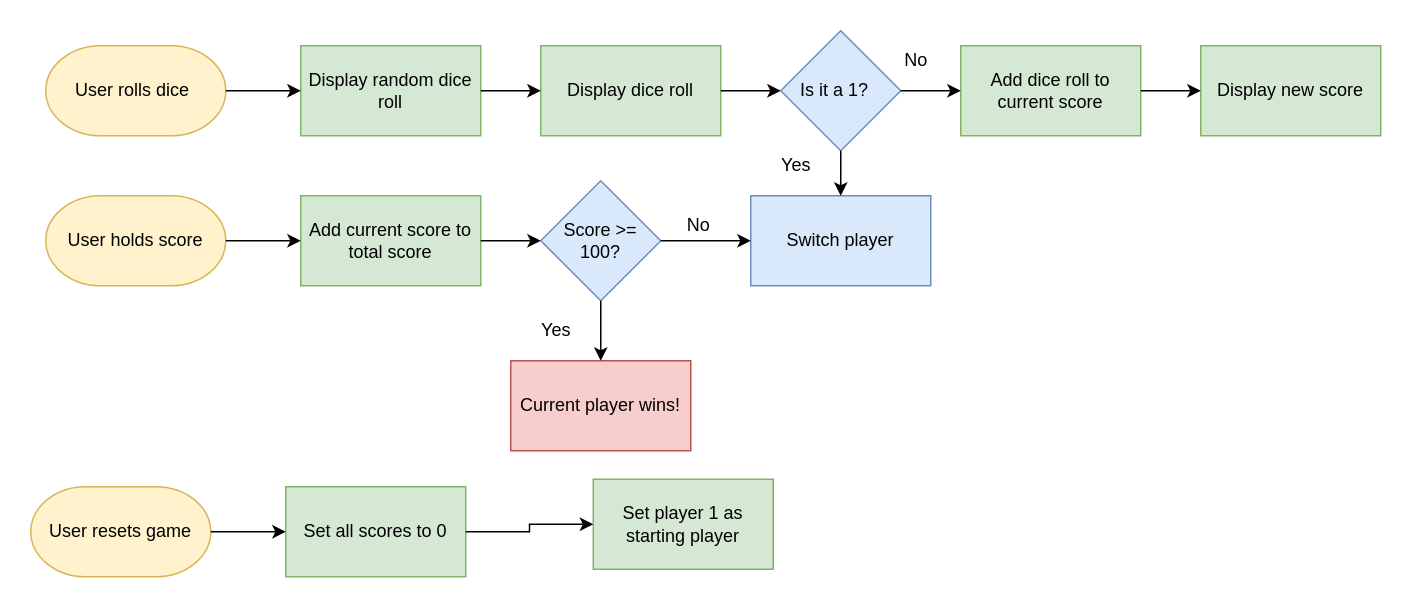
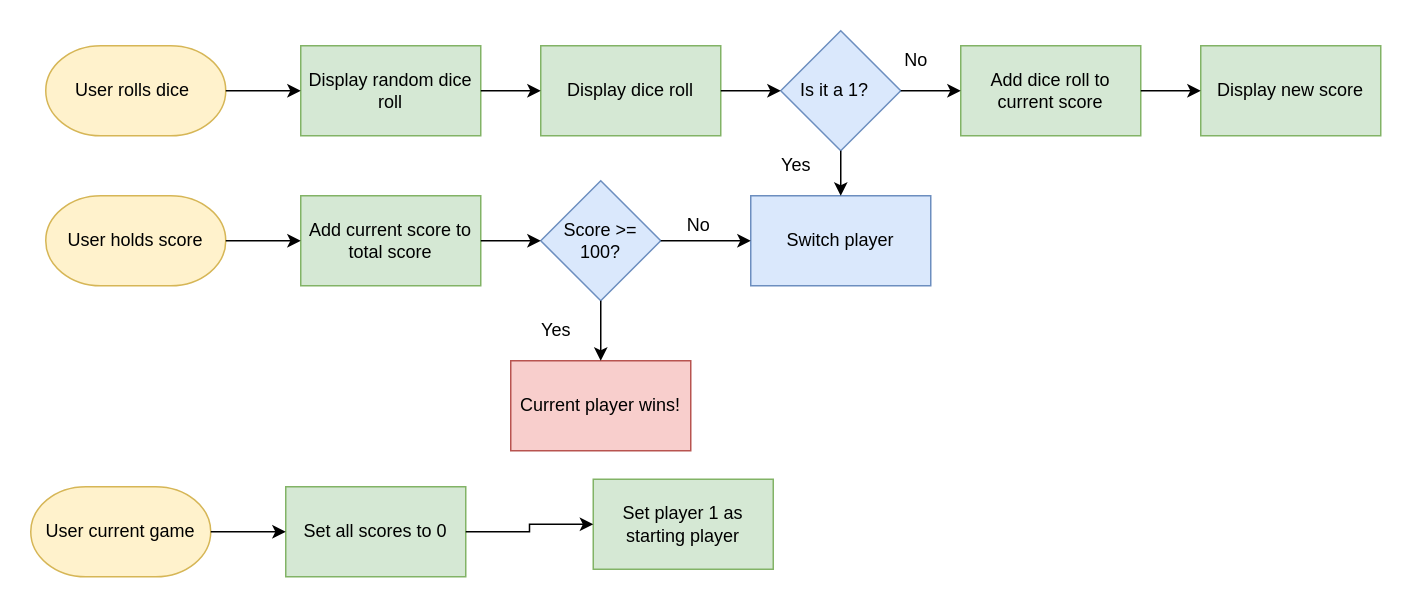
node "User resets game": label "User resets game" -> "User current game"
